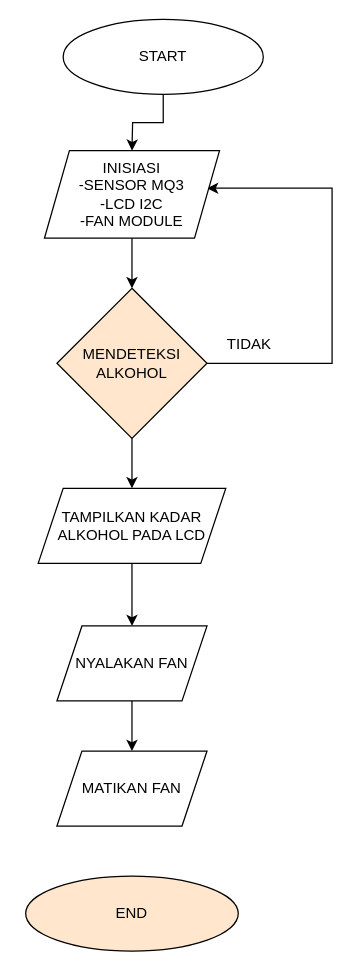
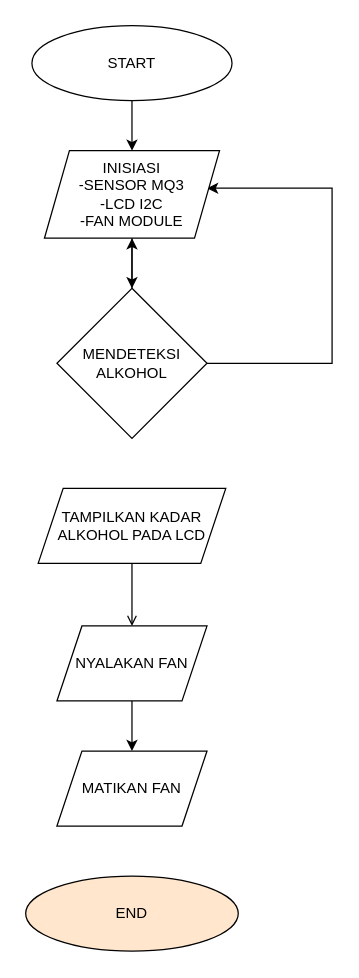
node "START": moved (163, 57) -> (132, 63)
node "TIDAK": removed
node "MENDETEKSI ALKOHOL": fillcolor #ffe6cc -> #ffffff
edge "MENDETEKSI ALKOHOL" -> "TAMPILKAN KADAR ALKOHOL PADA LCD": now "MENDETEKSI ALKOHOL" -> "INISIASI-SENSOR MQ3-LCD I2C-FAN MODULE"
edge "TAMPILKAN KADAR ALKOHOL PADA LCD" -> "NYALAKAN FAN": arrowhead classic -> open
